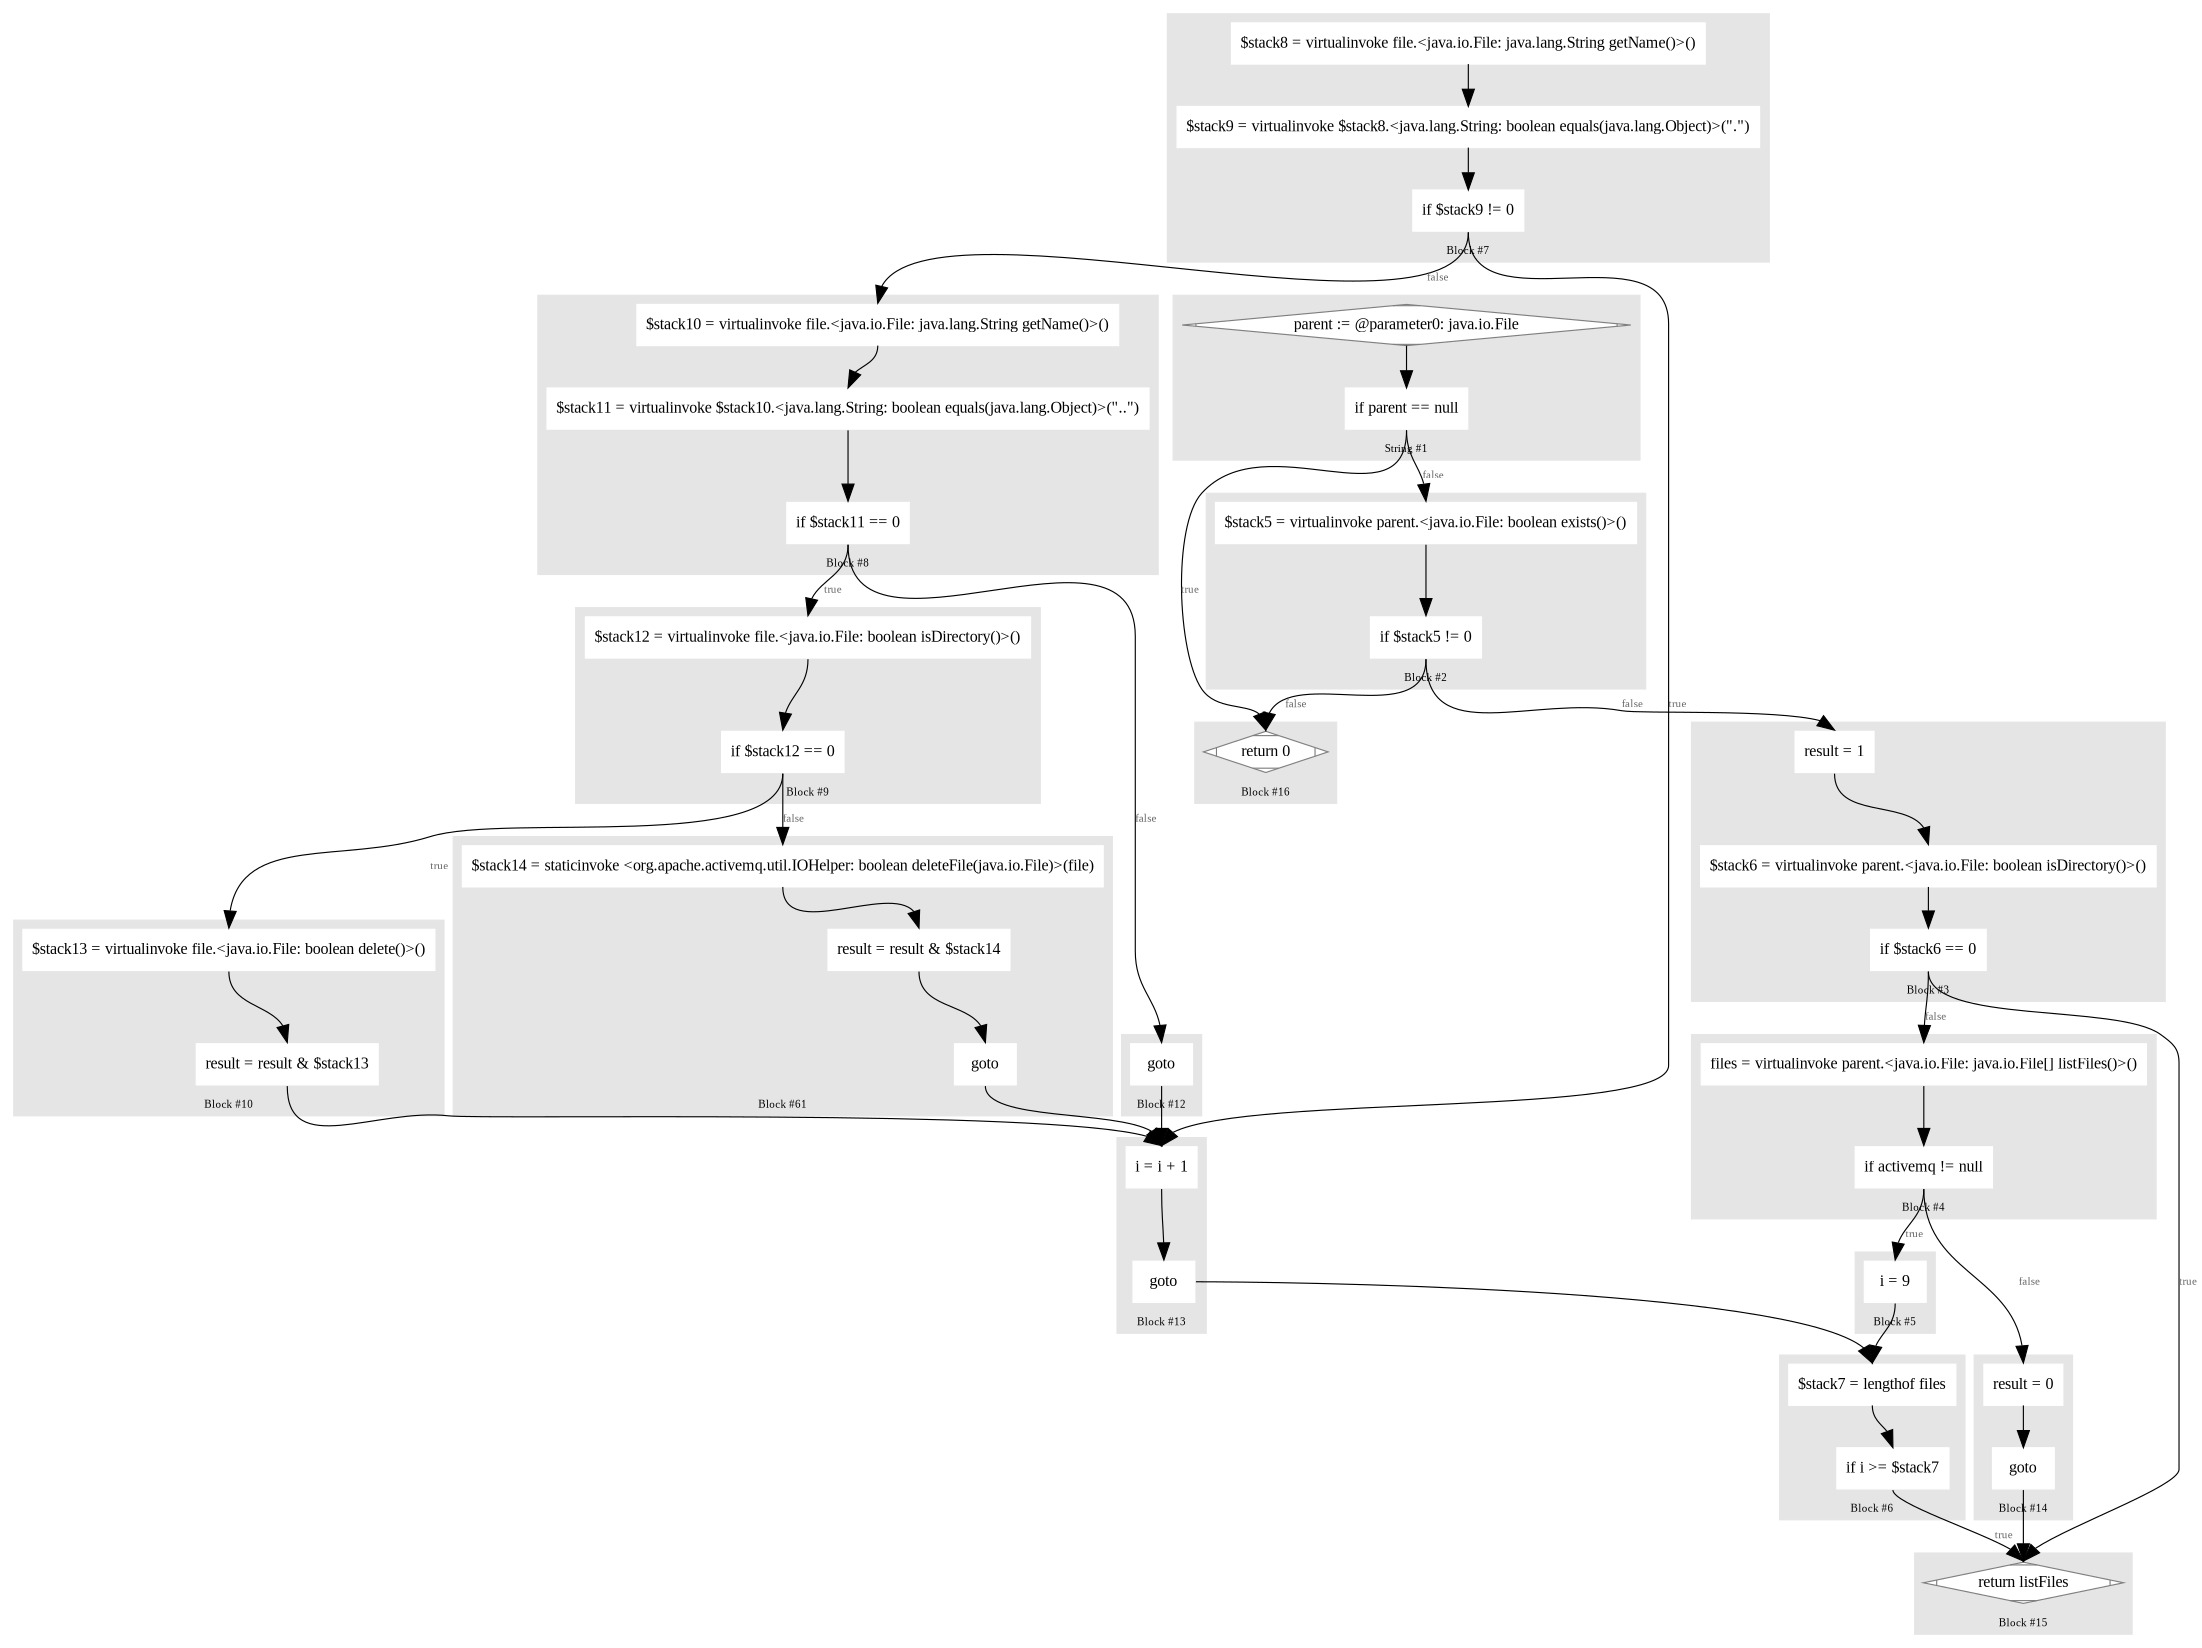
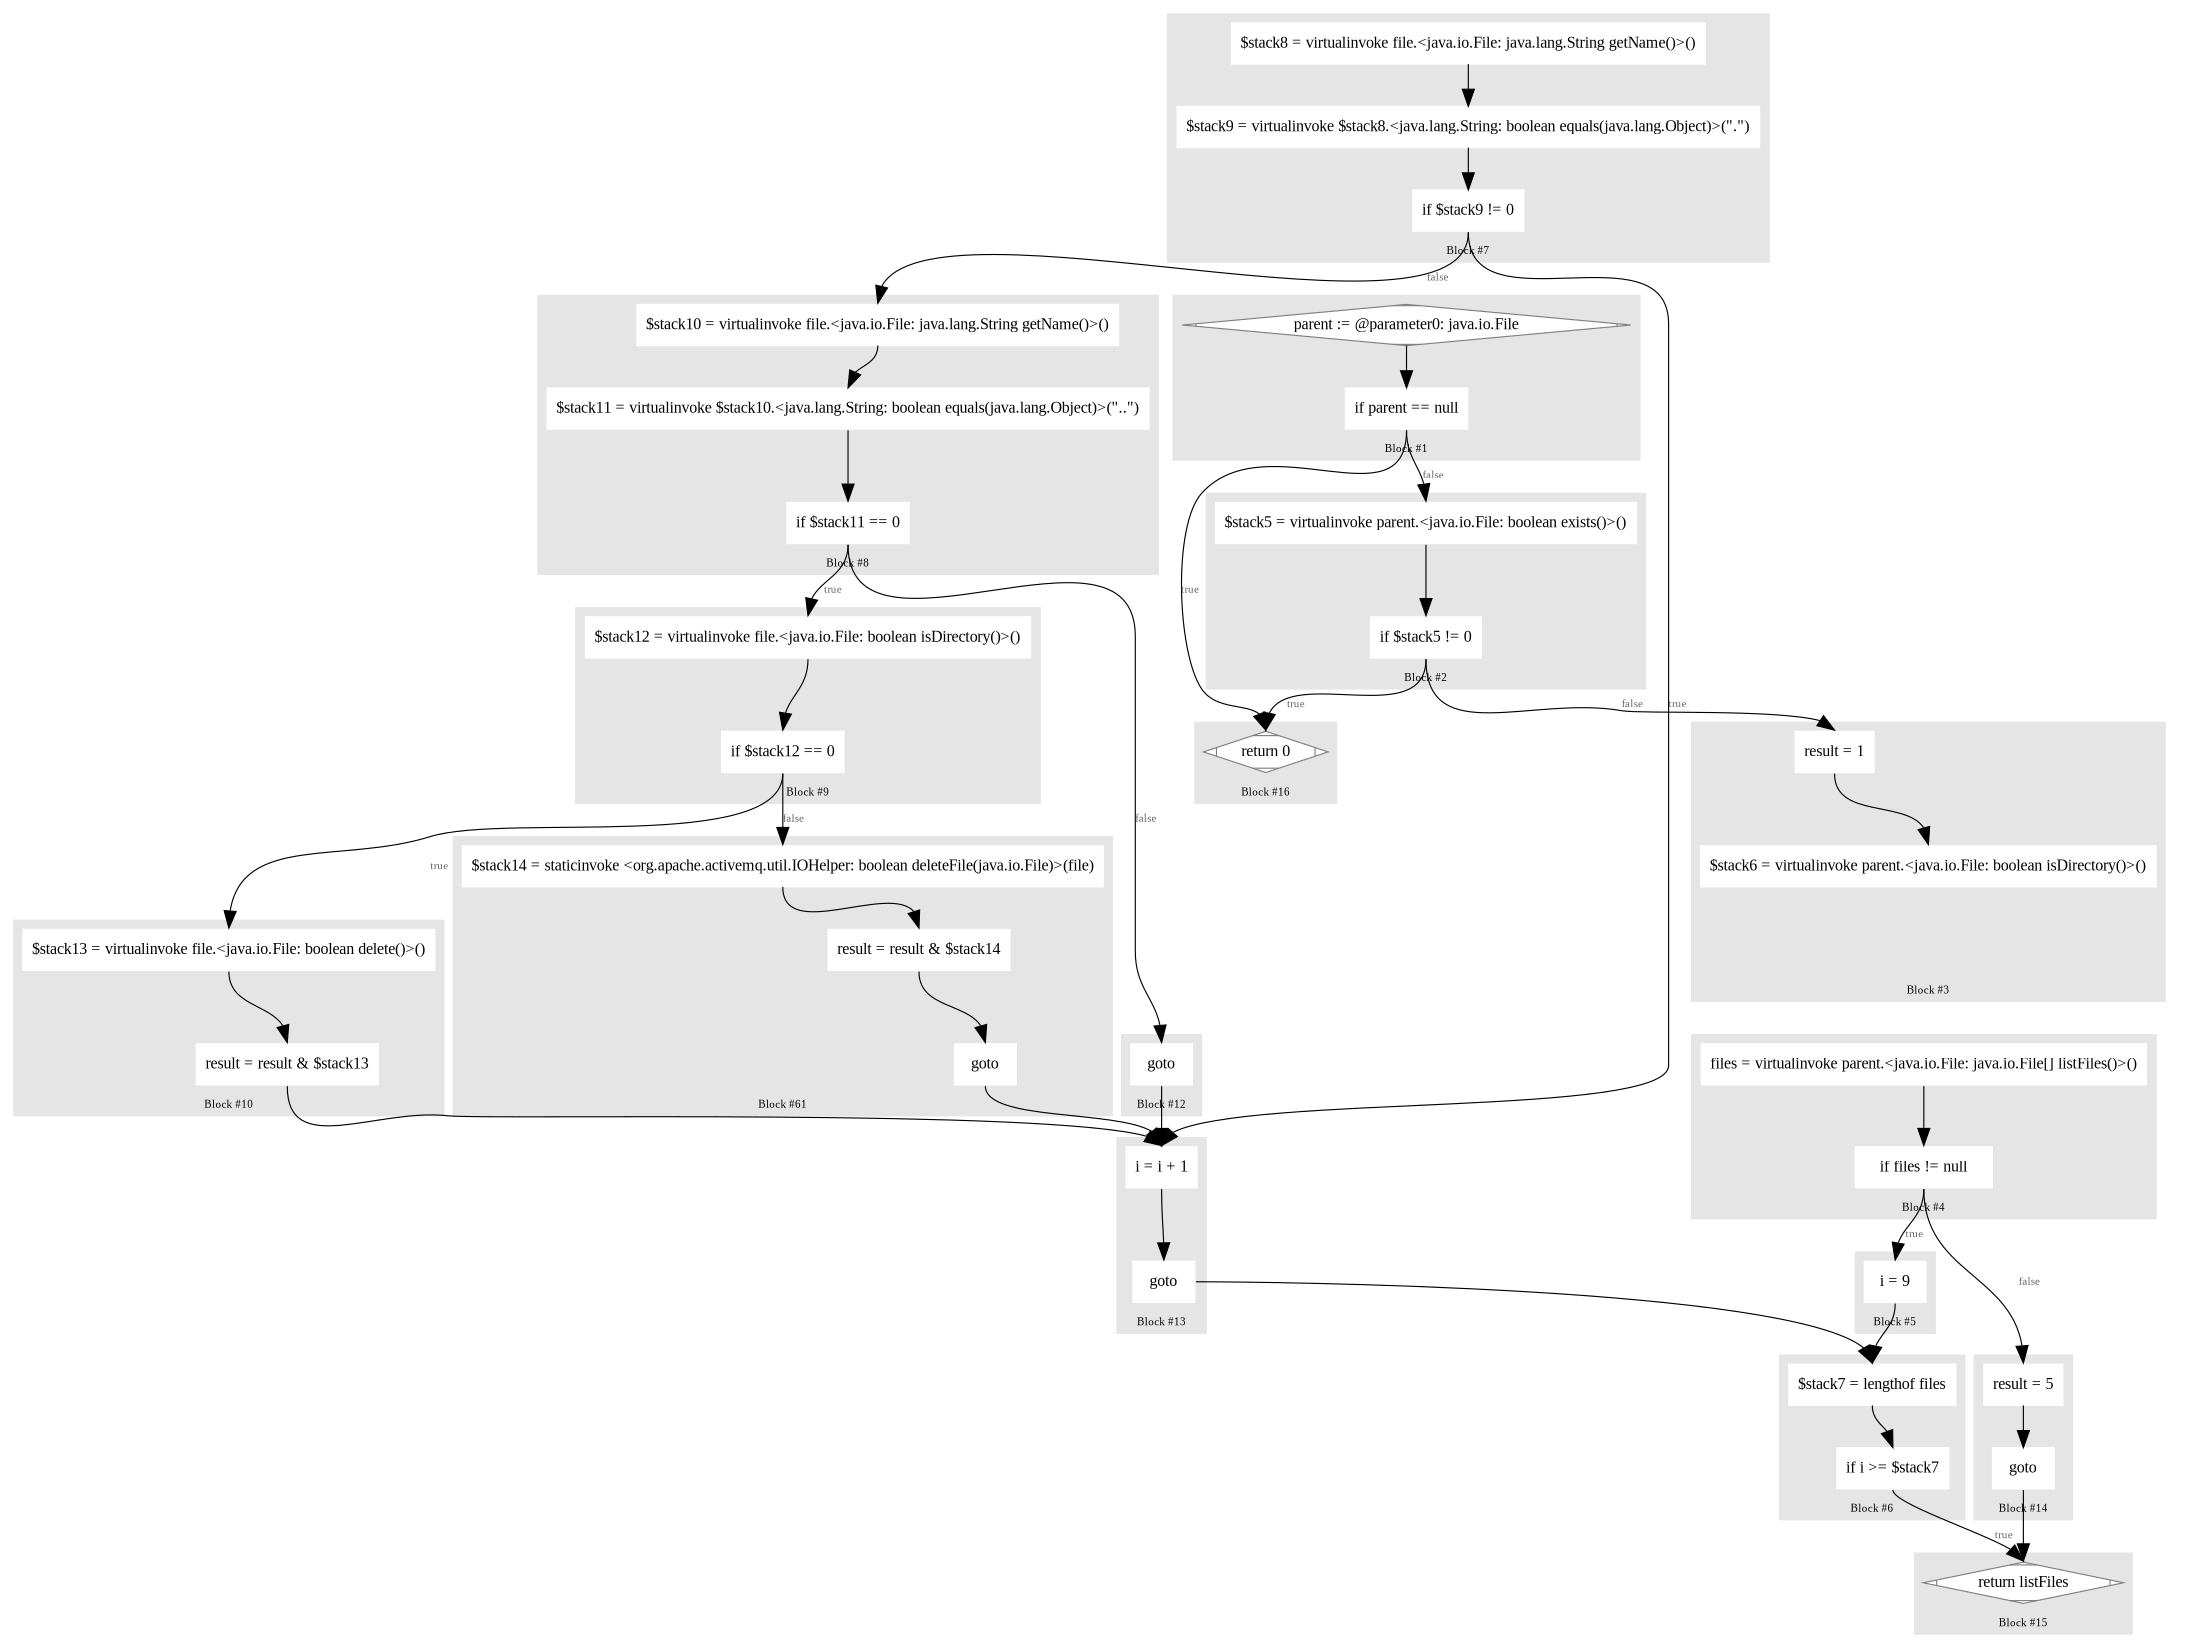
cluster "String #1": label "String #1" -> "Block #1"
edge "if $stack5 != 0" -> "return 0": label "false" -> "true"
node "if $stack6 == 0": removed
node "if activemq != null": label "if activemq != null" -> "if files != null"
node "result = 0": label "result = 0" -> "result = 5"
